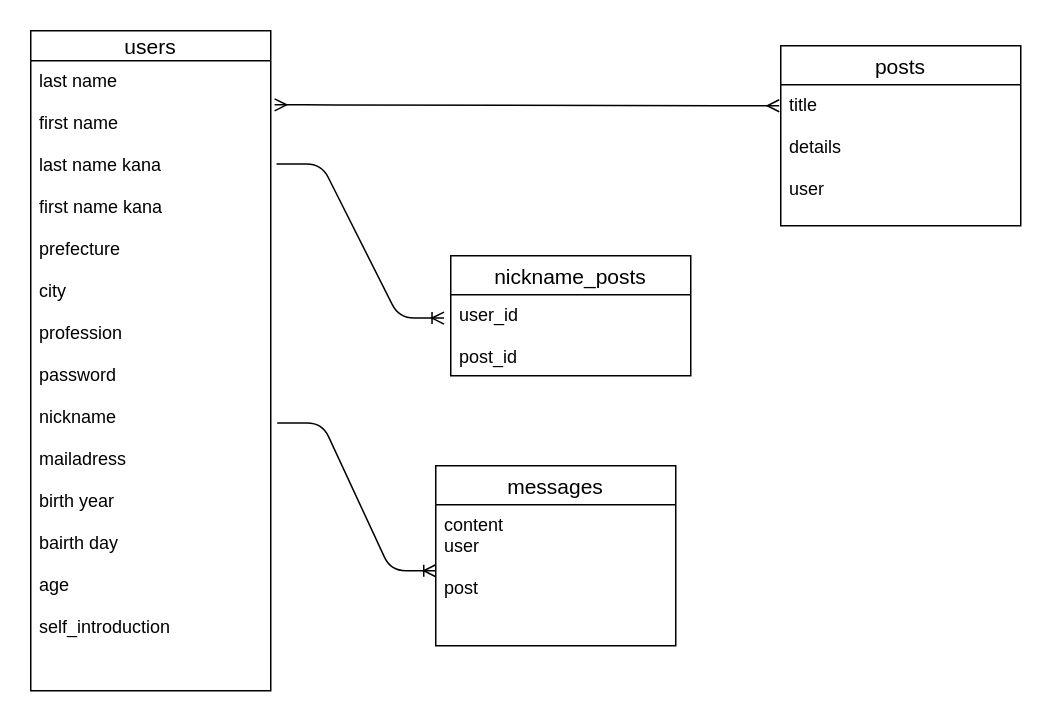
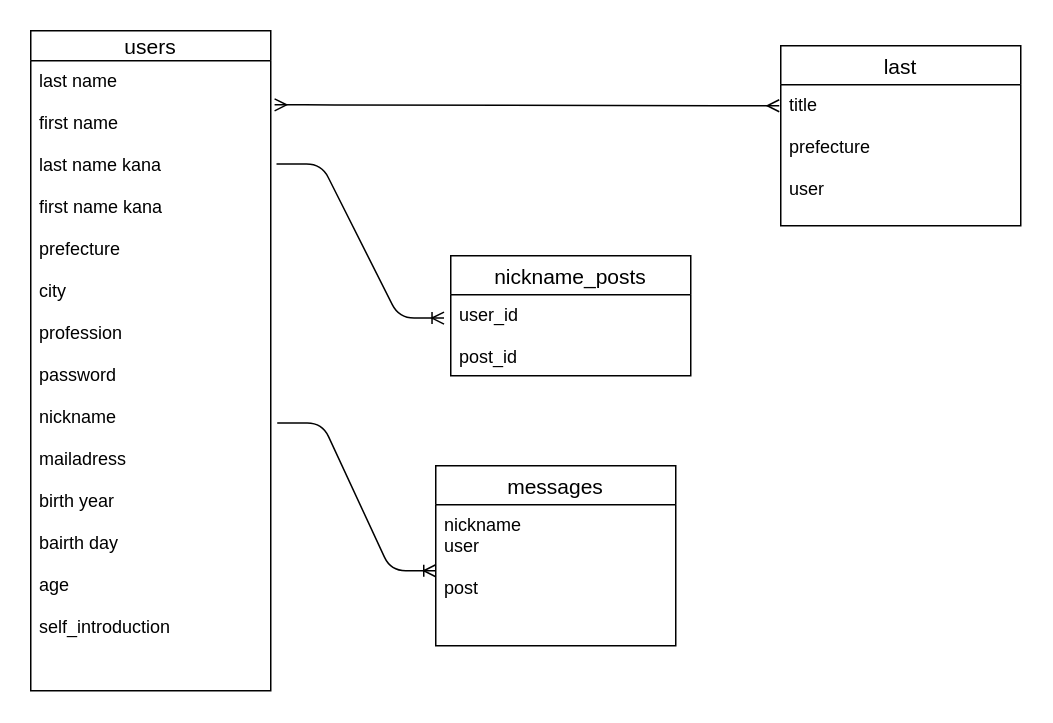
node "posts": label "posts" -> "last"
node "title details user": label "title details user" -> "title prefecture user"
node "content user post": label "content user post" -> "nickname user post"
